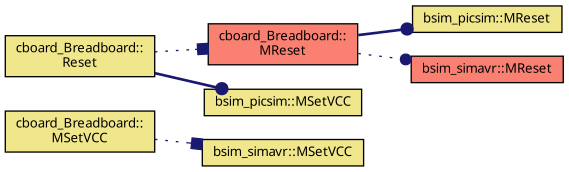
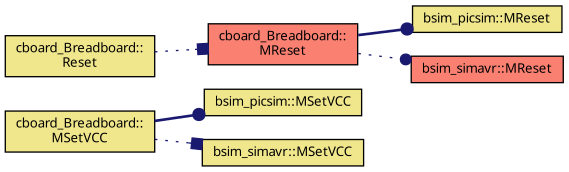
edge "cboard_Breadboard:: Reset" -> "bsim_picsim::MSetVCC": now "cboard_Breadboard:: MSetVCC" -> "bsim_picsim::MSetVCC"
